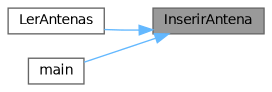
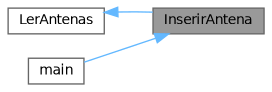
edge "LerAntenas" -> "InserirAntena": reversed
